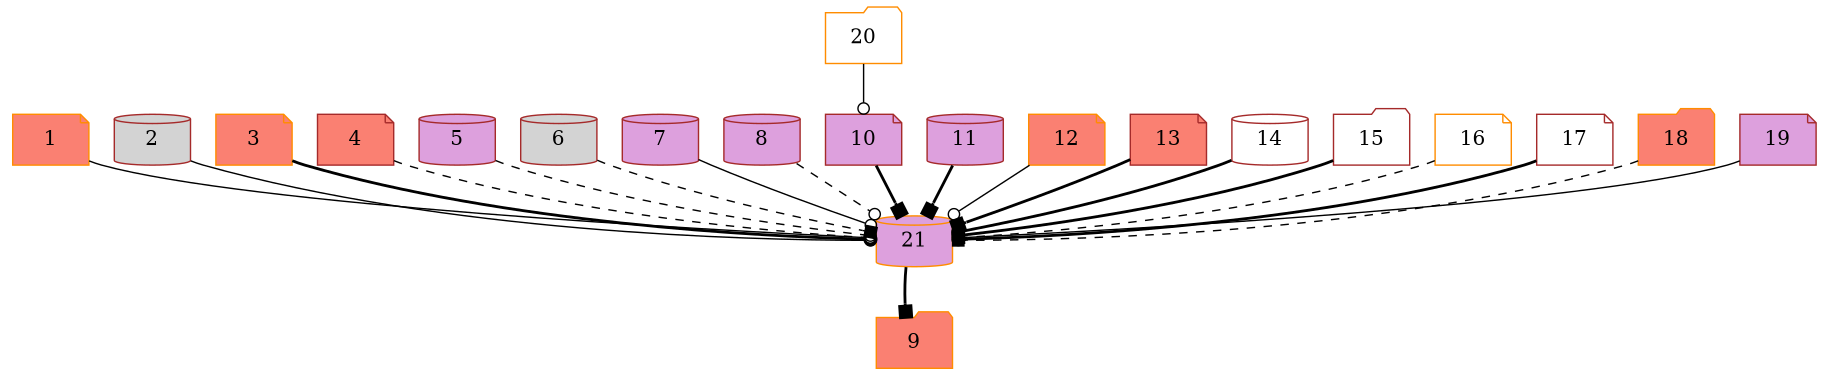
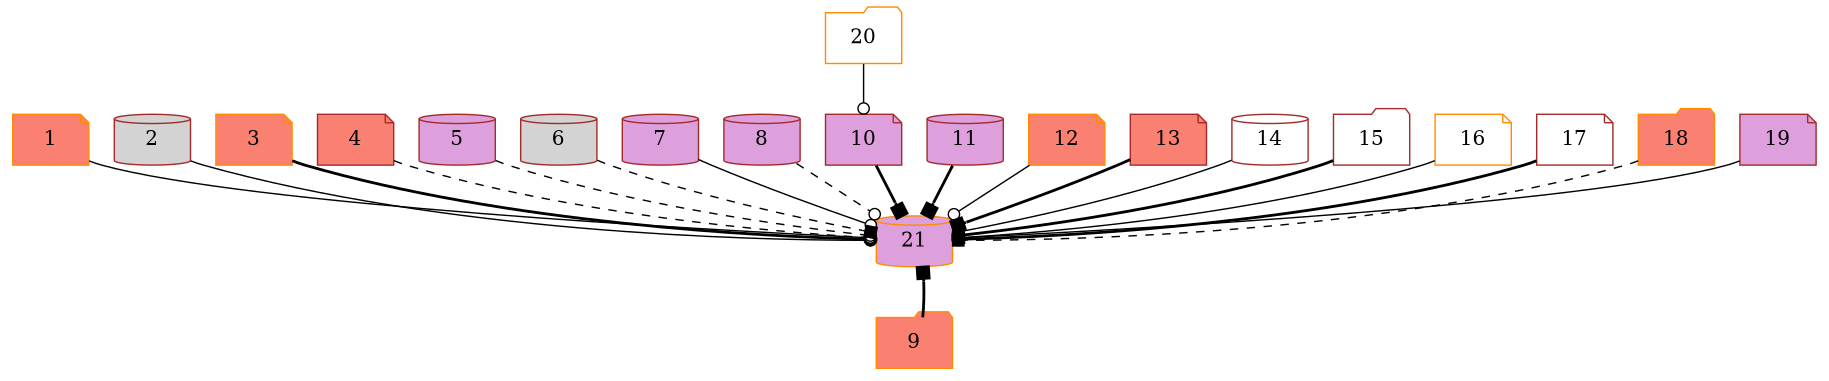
edge "14" -> "21": style bold -> solid
edge "16" -> "21": style dashed -> solid
edge "21" -> "9": reversed
